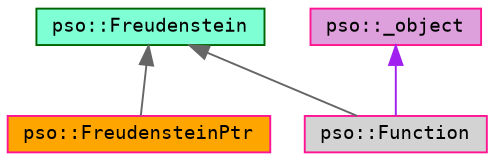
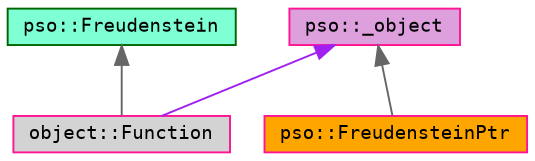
edge "pso::FreudensteinPtr" -> "pso::Freudenstein": now "pso::FreudensteinPtr" -> "pso::_object"
node "pso::Function": label "pso::Function" -> "object::Function"
